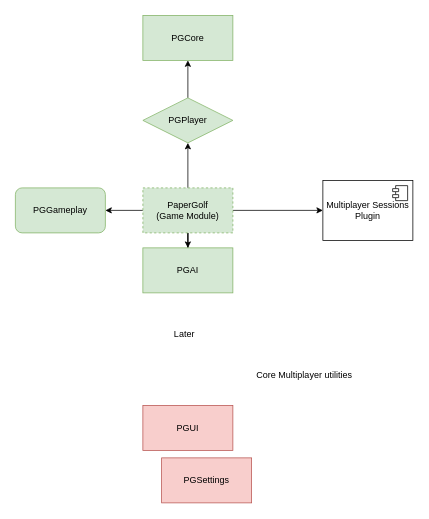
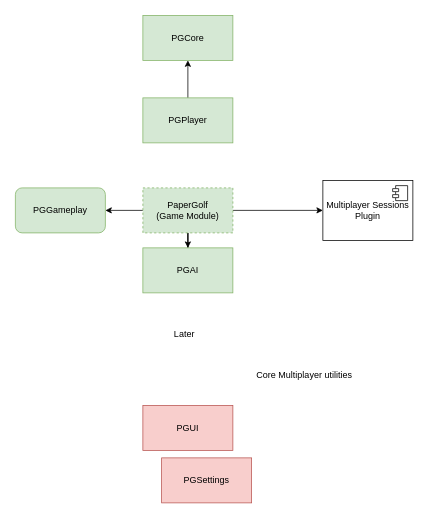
node "PGPlayer": shape diamond -> rectangle
edge "PaperGolf (Game Module)" -> "PGPlayer": removed
